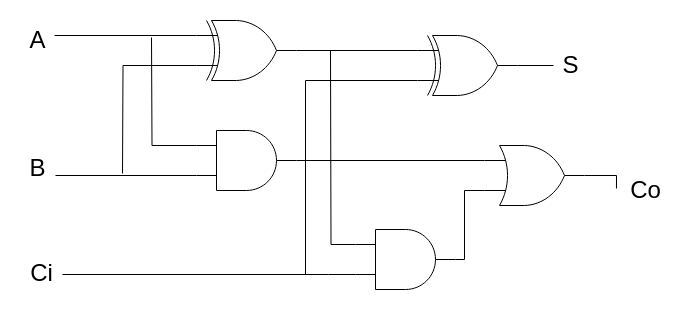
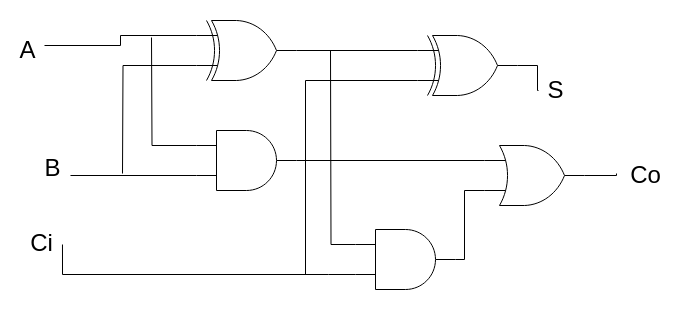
node "A": moved (38, 41) -> (28, 51)
node "S": moved (571, 66) -> (556, 91)
node "B": moved (38, 169) -> (53, 169)
node "Co": moved (645, 191) -> (645, 176)
node "Ci": moved (41, 274) -> (41, 244)
